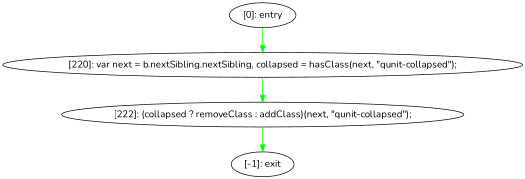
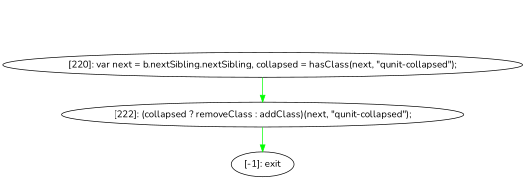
node "[0]: entry": removed
